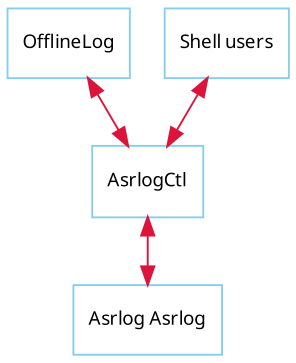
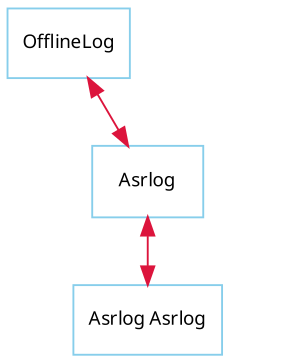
node "Shell users": removed
node "AsrlogCtl": label "AsrlogCtl" -> "Asrlog"
